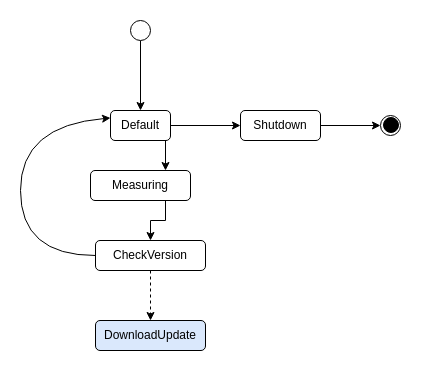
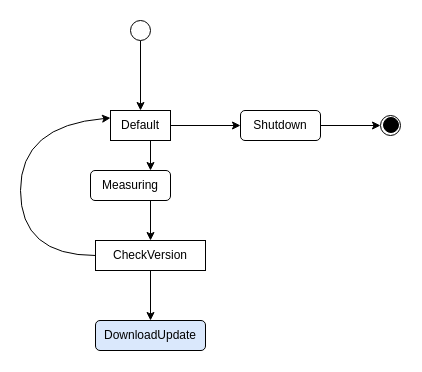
node "Default": shape rounded rectangle -> rectangle
node "Measuring": size 100x30 -> 80x30
node "CheckVersion": shape rounded rectangle -> rectangle
edge "CheckVersion" -> "DownloadUpdate": style dashed -> solid
